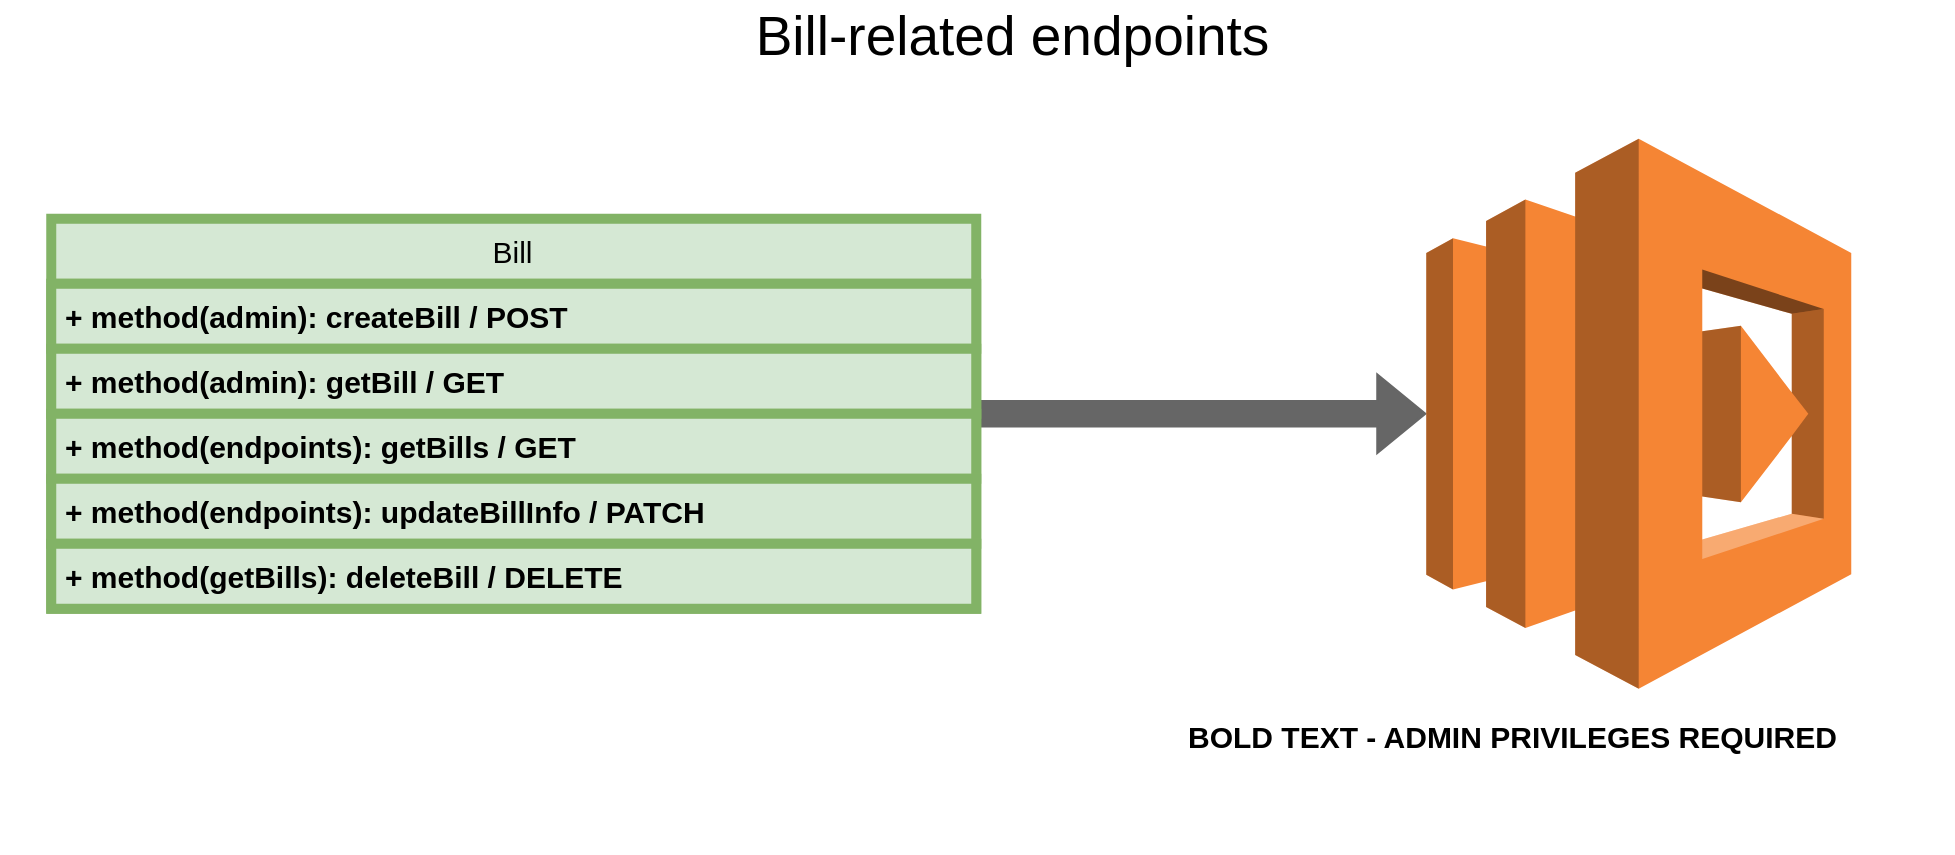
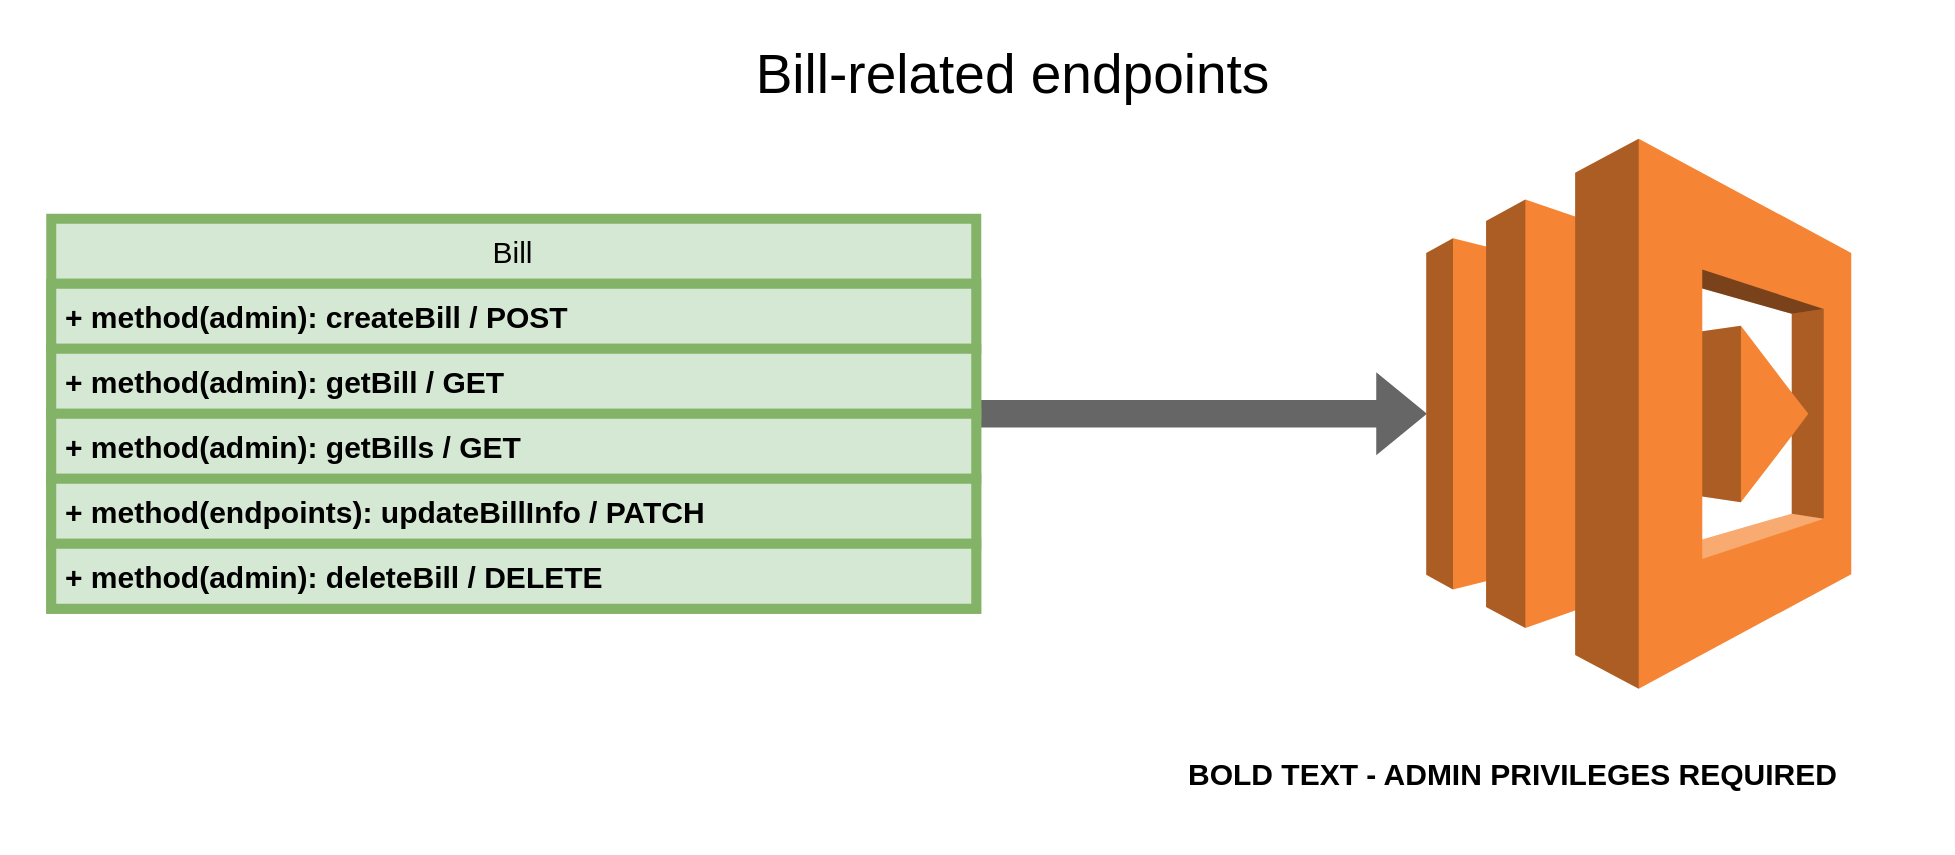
node "Bill-related endpoints": moved (1014, 39) -> (1014, 76)
node "+ method(endpoints): getBills / GET": label "+ method(endpoints): getBills / GET" -> "+ method(admin): getBills / GET"
node "+ method(getBills): deleteBill / DELETE": label "+ method(getBills): deleteBill / DELETE" -> "+ method(admin): deleteBill / DELETE"
node "BOLD TEXT - ADMIN PRIVILEGES REQUIRED": moved (1514, 739) -> (1514, 776)
